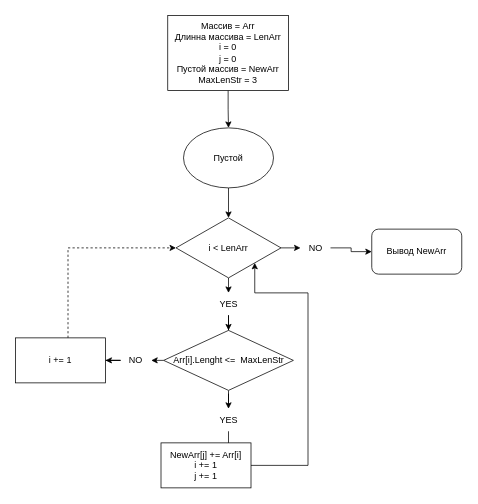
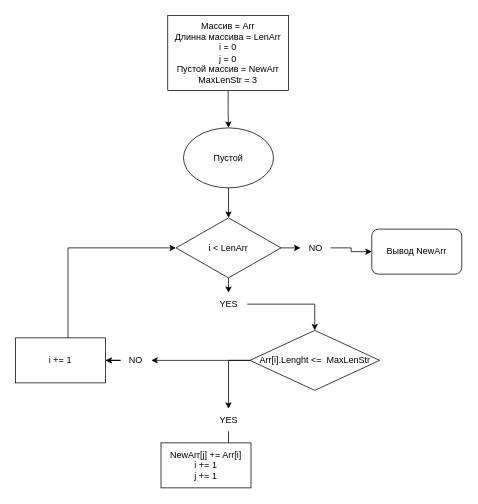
edge "i += 1" -> "i < LenArr": style dashed -> solid
node "Arr[i].Lenght <= MaxLenStr": moved (228, 360) -> (315, 360)
edge "NewArr[j] += Arr[i] i += 1 j += 1" -> "i < LenArr": removed
